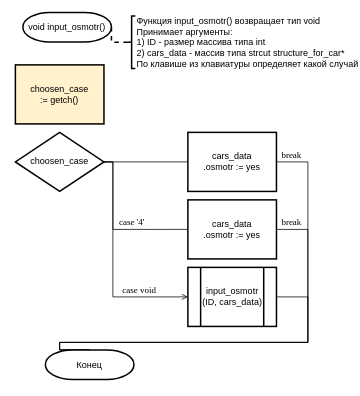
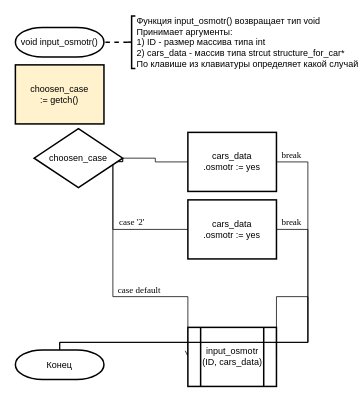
node "void input_osmotr()": moved (67, 27) -> (60, 42)
node "choosen_case": moved (60, 162) -> (78, 158)
node "case '4'": label "case '4'" -> "case '2'"
node "case void": label "case void" -> "case default"
node "input_osmotr (ID, cars_data)": moved (232, 297) -> (232, 357)
node "Конец": moved (90, 365) -> (60, 365)
